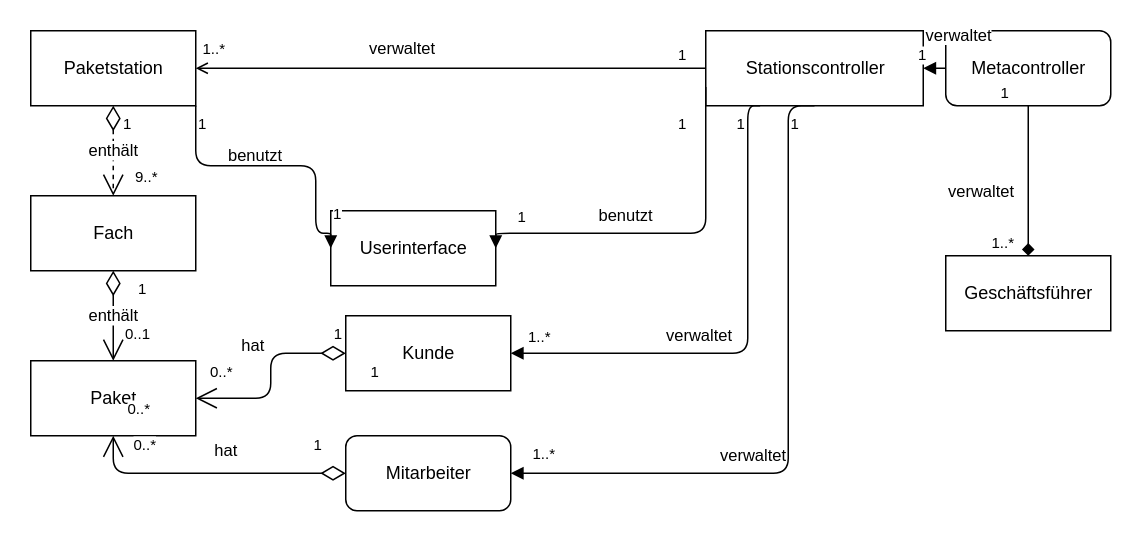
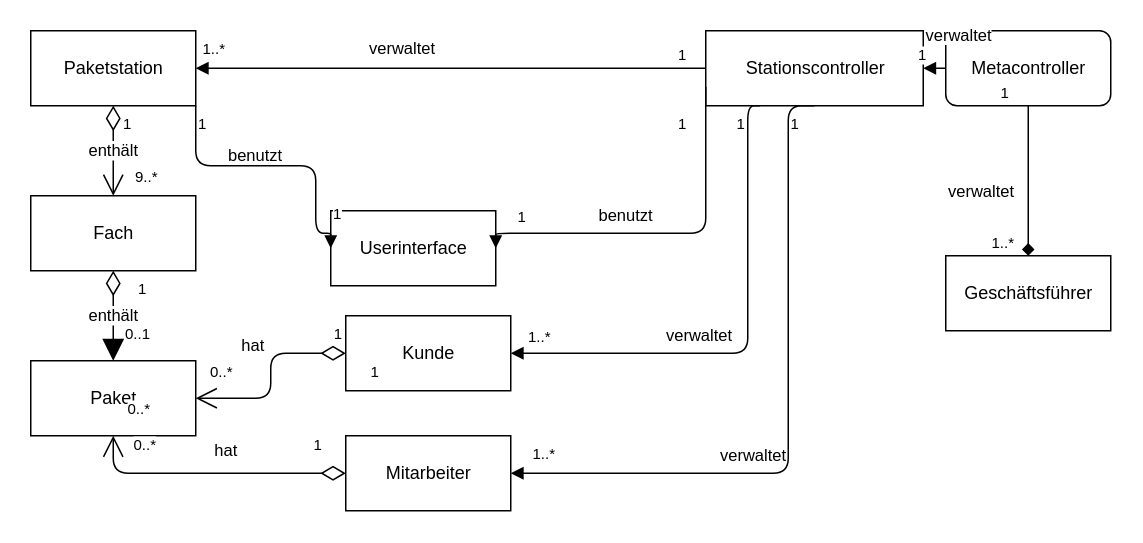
edge "Stationscontroller" -> "Paketstation": arrowhead open -> block
edge "Paketstation" -- "Fach": style dashed -> solid
edge "Fach" -- "Paket": arrowhead open -> block
node "Mitarbeiter": shape rounded rectangle -> rectangle
